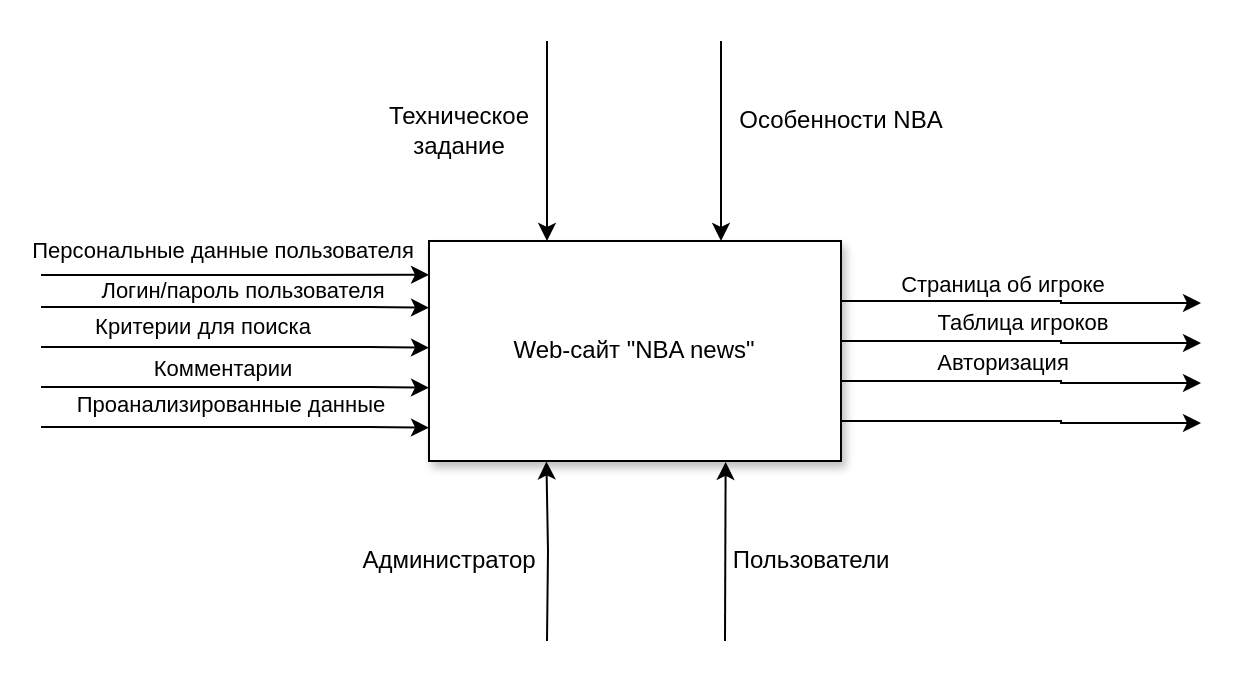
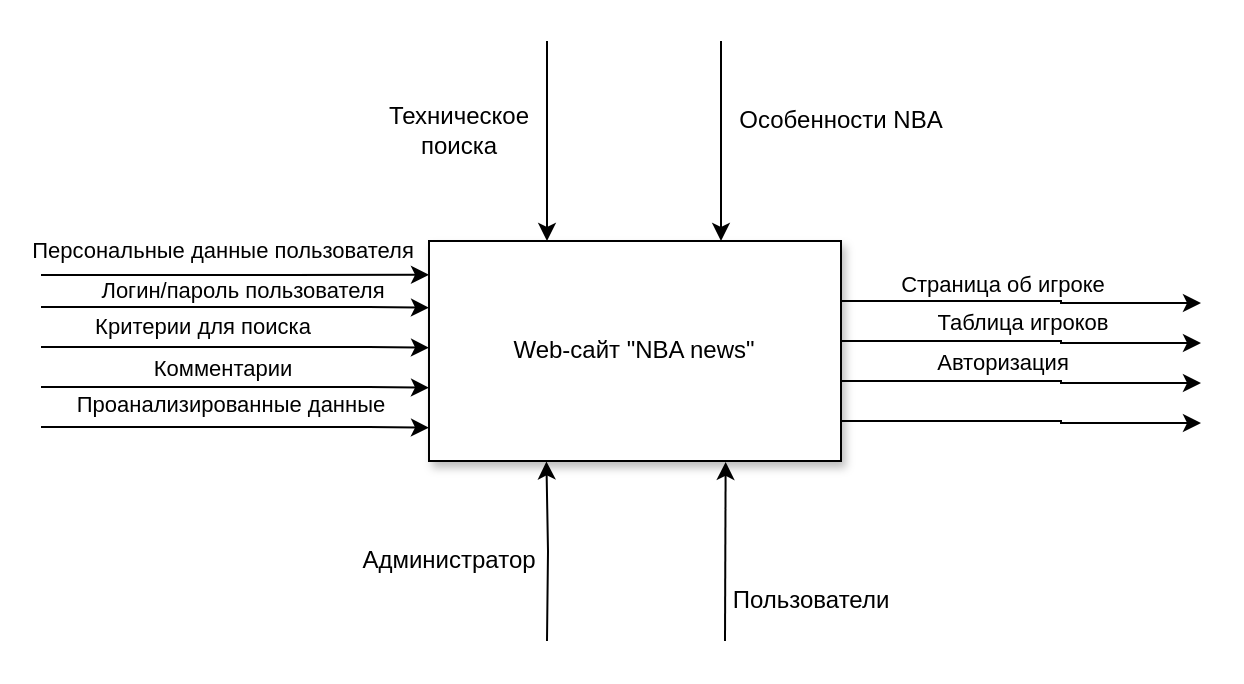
node "Техническое задание": label "Техническое задание" -> "Техническое поиска"
node "Пользователи": moved (811, 561) -> (811, 601)
